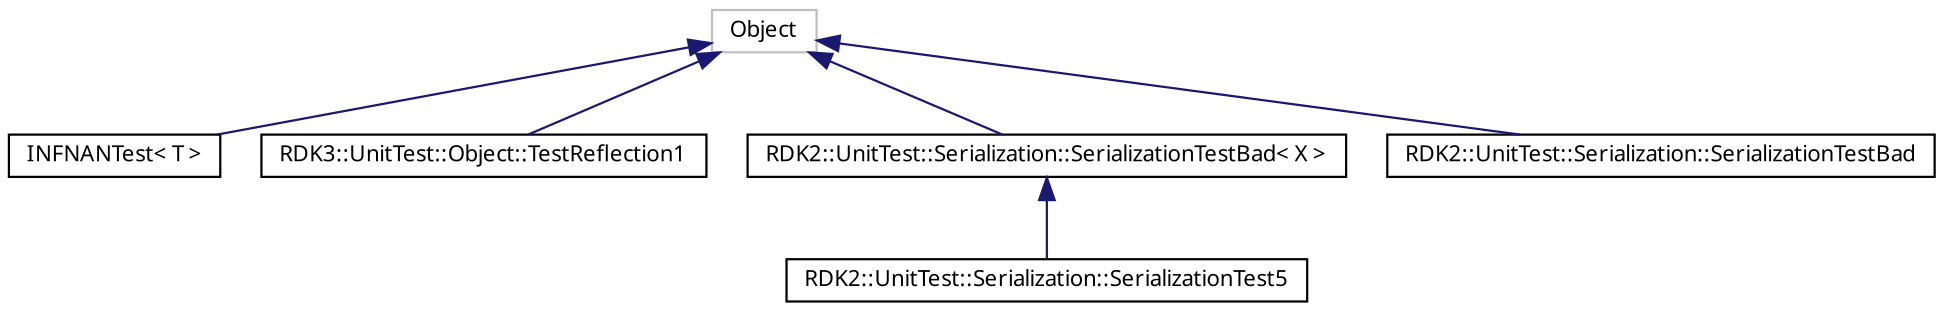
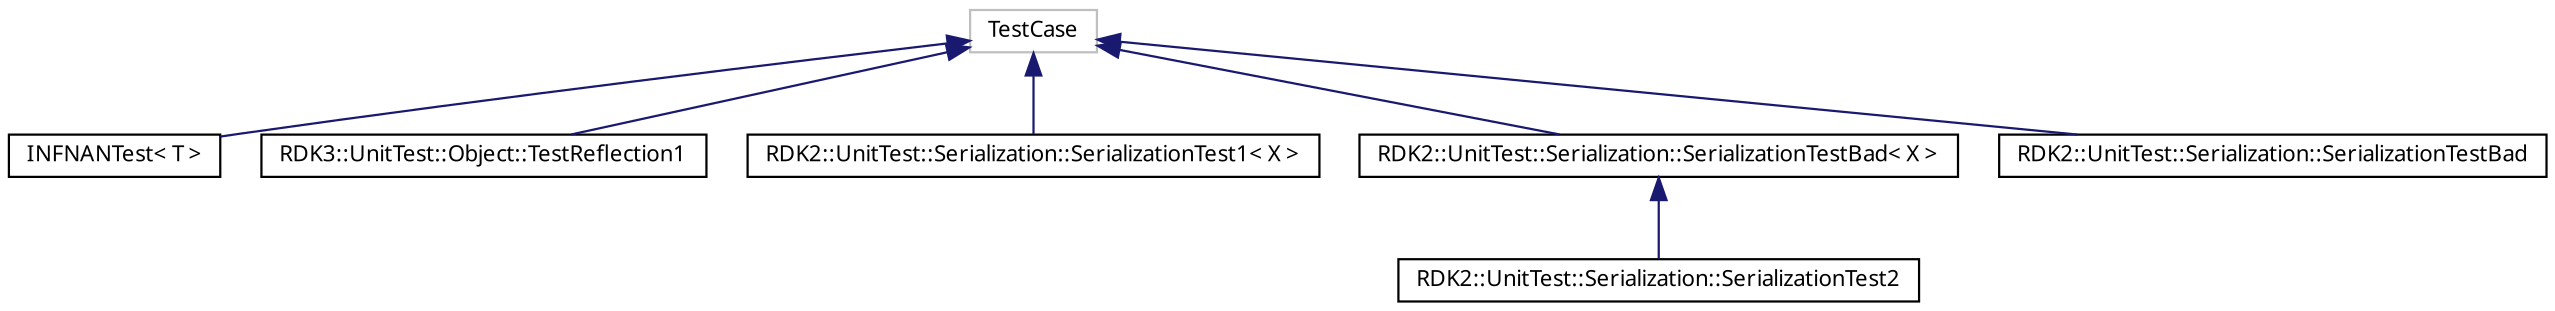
node "Object": label "Object" -> "TestCase"
node "RDK2::UnitTest::Serialization::SerializationTest1< X >": added
node "RDK2::UnitTest::Serialization::SerializationTest5": label "RDK2::UnitTest::Serialization::SerializationTest5" -> "RDK2::UnitTest::Serialization::SerializationTest2"
